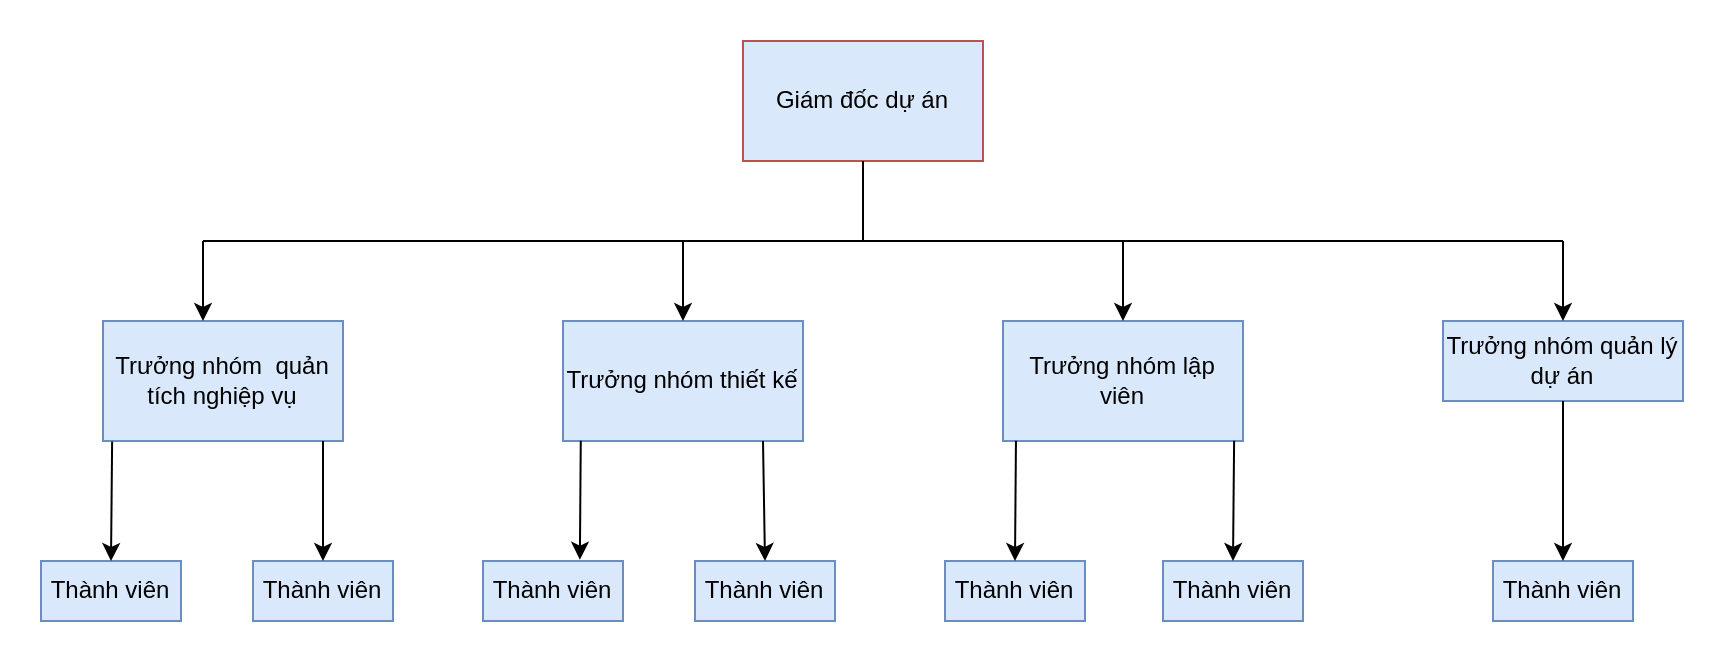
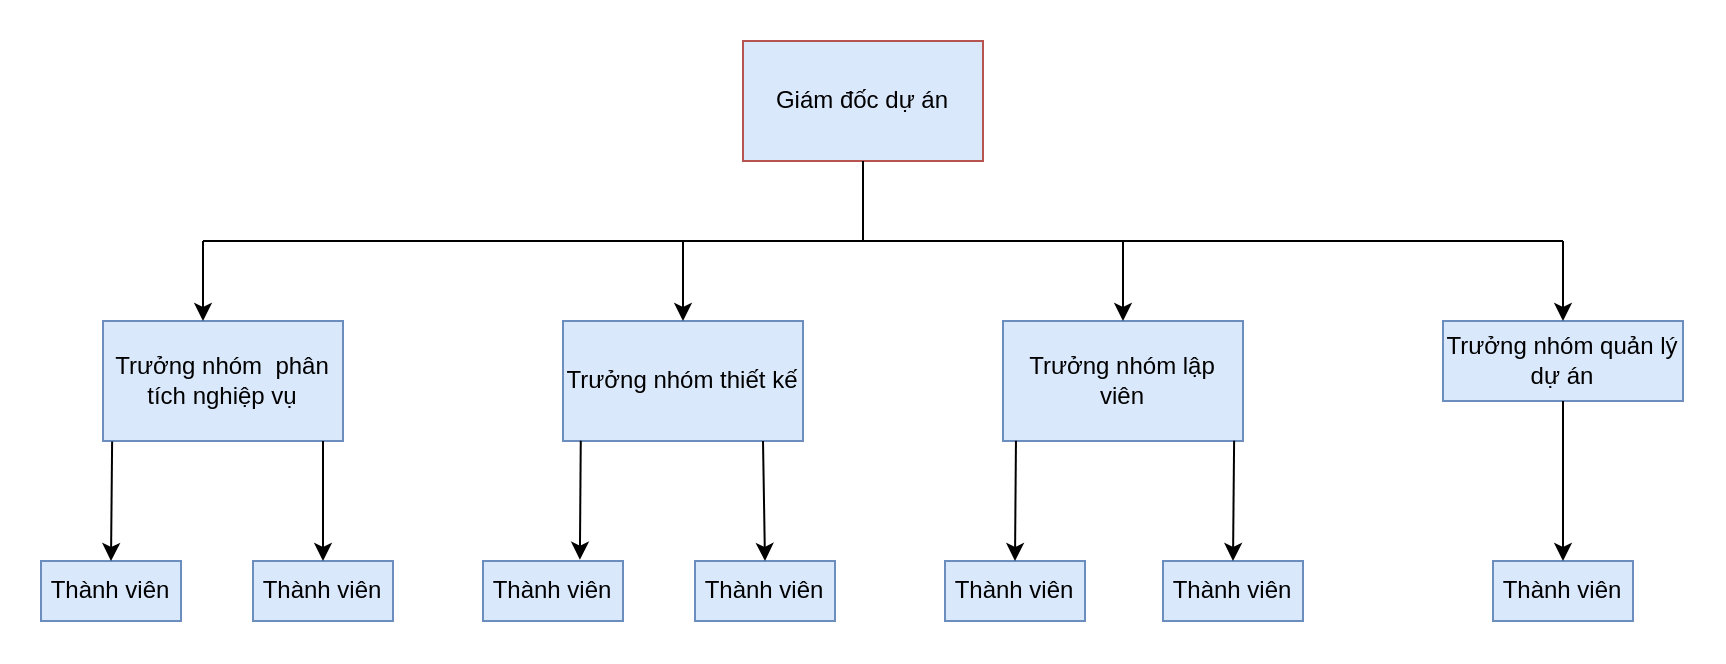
node "Trưởng nhóm quản tích nghiệp vụ": label "Trưởng nhóm quản tích nghiệp vụ" -> "Trưởng nhóm phân tích nghiệp vụ"
